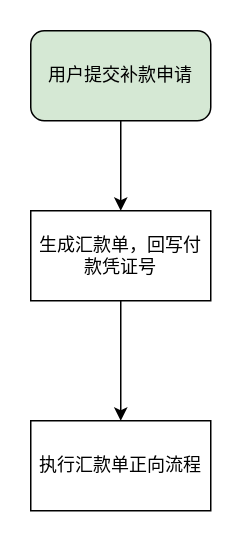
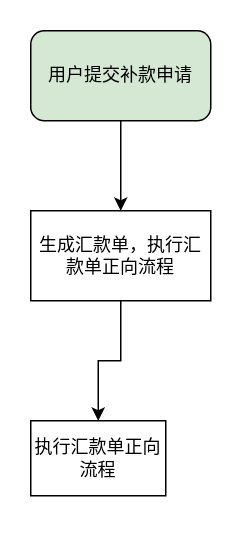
node "生成汇款单，回写付款凭证号": label "生成汇款单，回写付款凭证号" -> "生成汇款单，执行汇款单正向流程"
node "执行汇款单正向流程": size 180x90 -> 135x75
